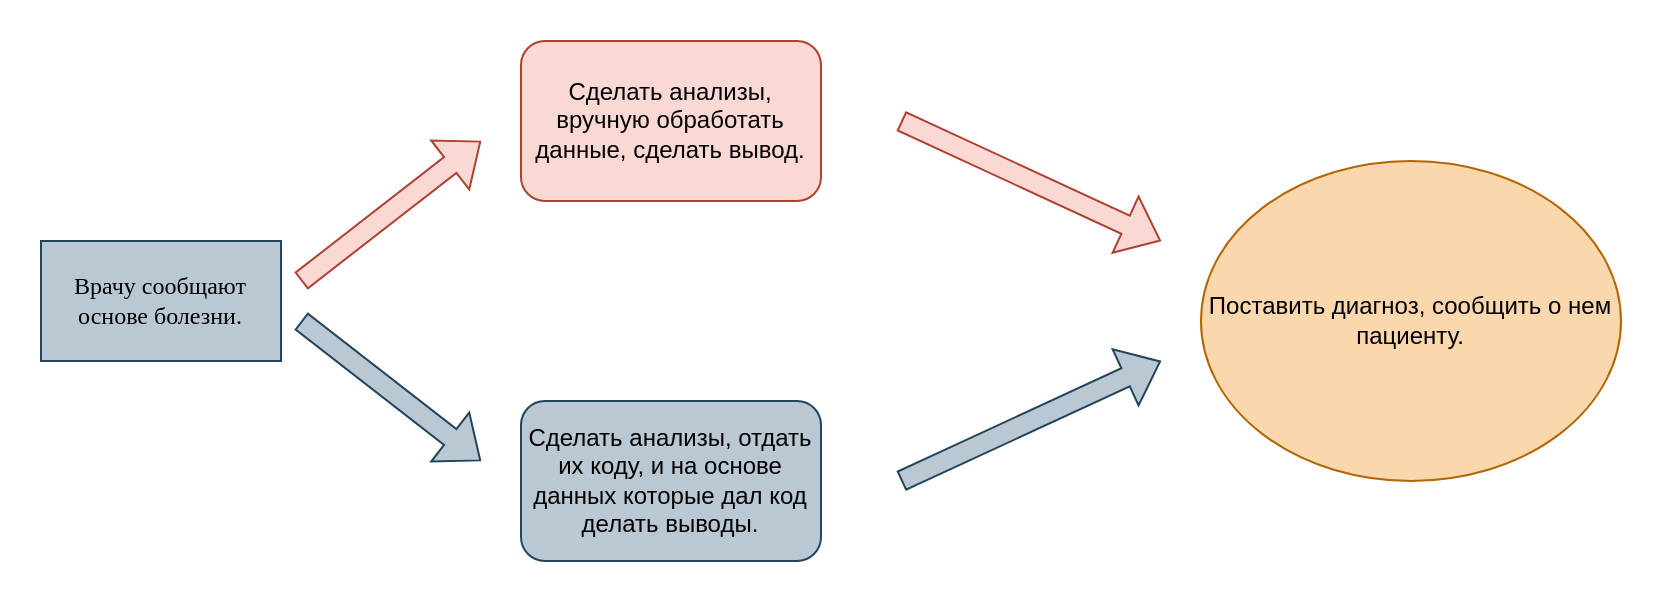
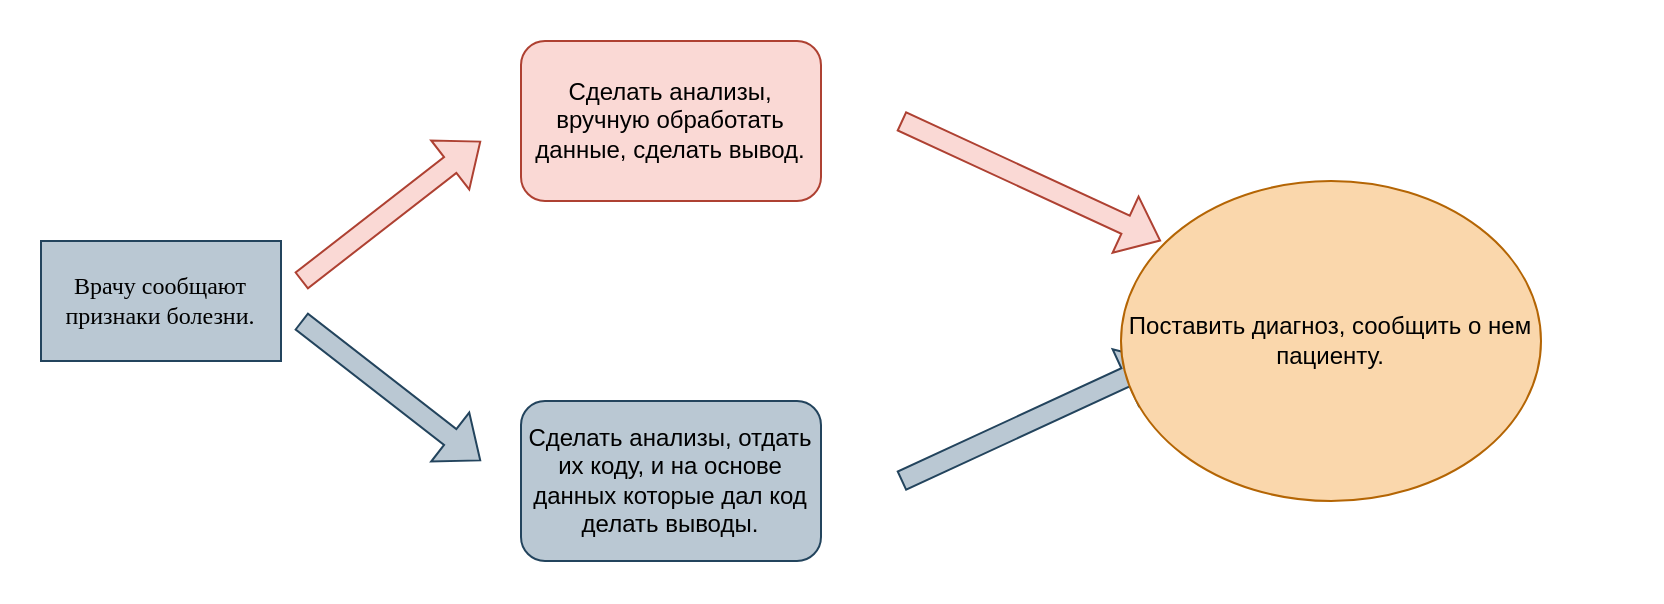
node "Врачу сообщают основе болезни.": label "Врачу сообщают основе болезни." -> "Врачу сообщают признаки болезни."
node "Поставить диагноз, сообщить о нем пациенту.": moved (1411, 321) -> (1331, 341)
